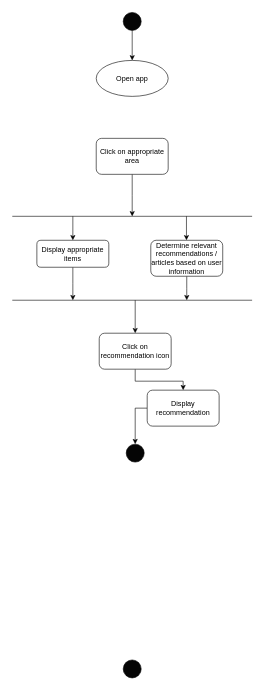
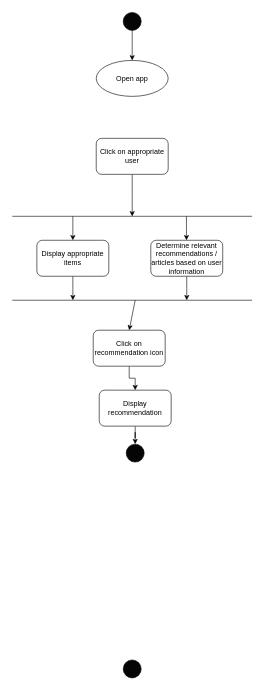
node "Click on appropriate area": label "Click on appropriate area" -> "Click on appropriate user"
node "Display appropriate items": size 72x27 -> 72x36
node "Click on recommendation icon": moved (135, 351) -> (129, 348)
node "Display recommendation": moved (183, 408) -> (135, 408)
